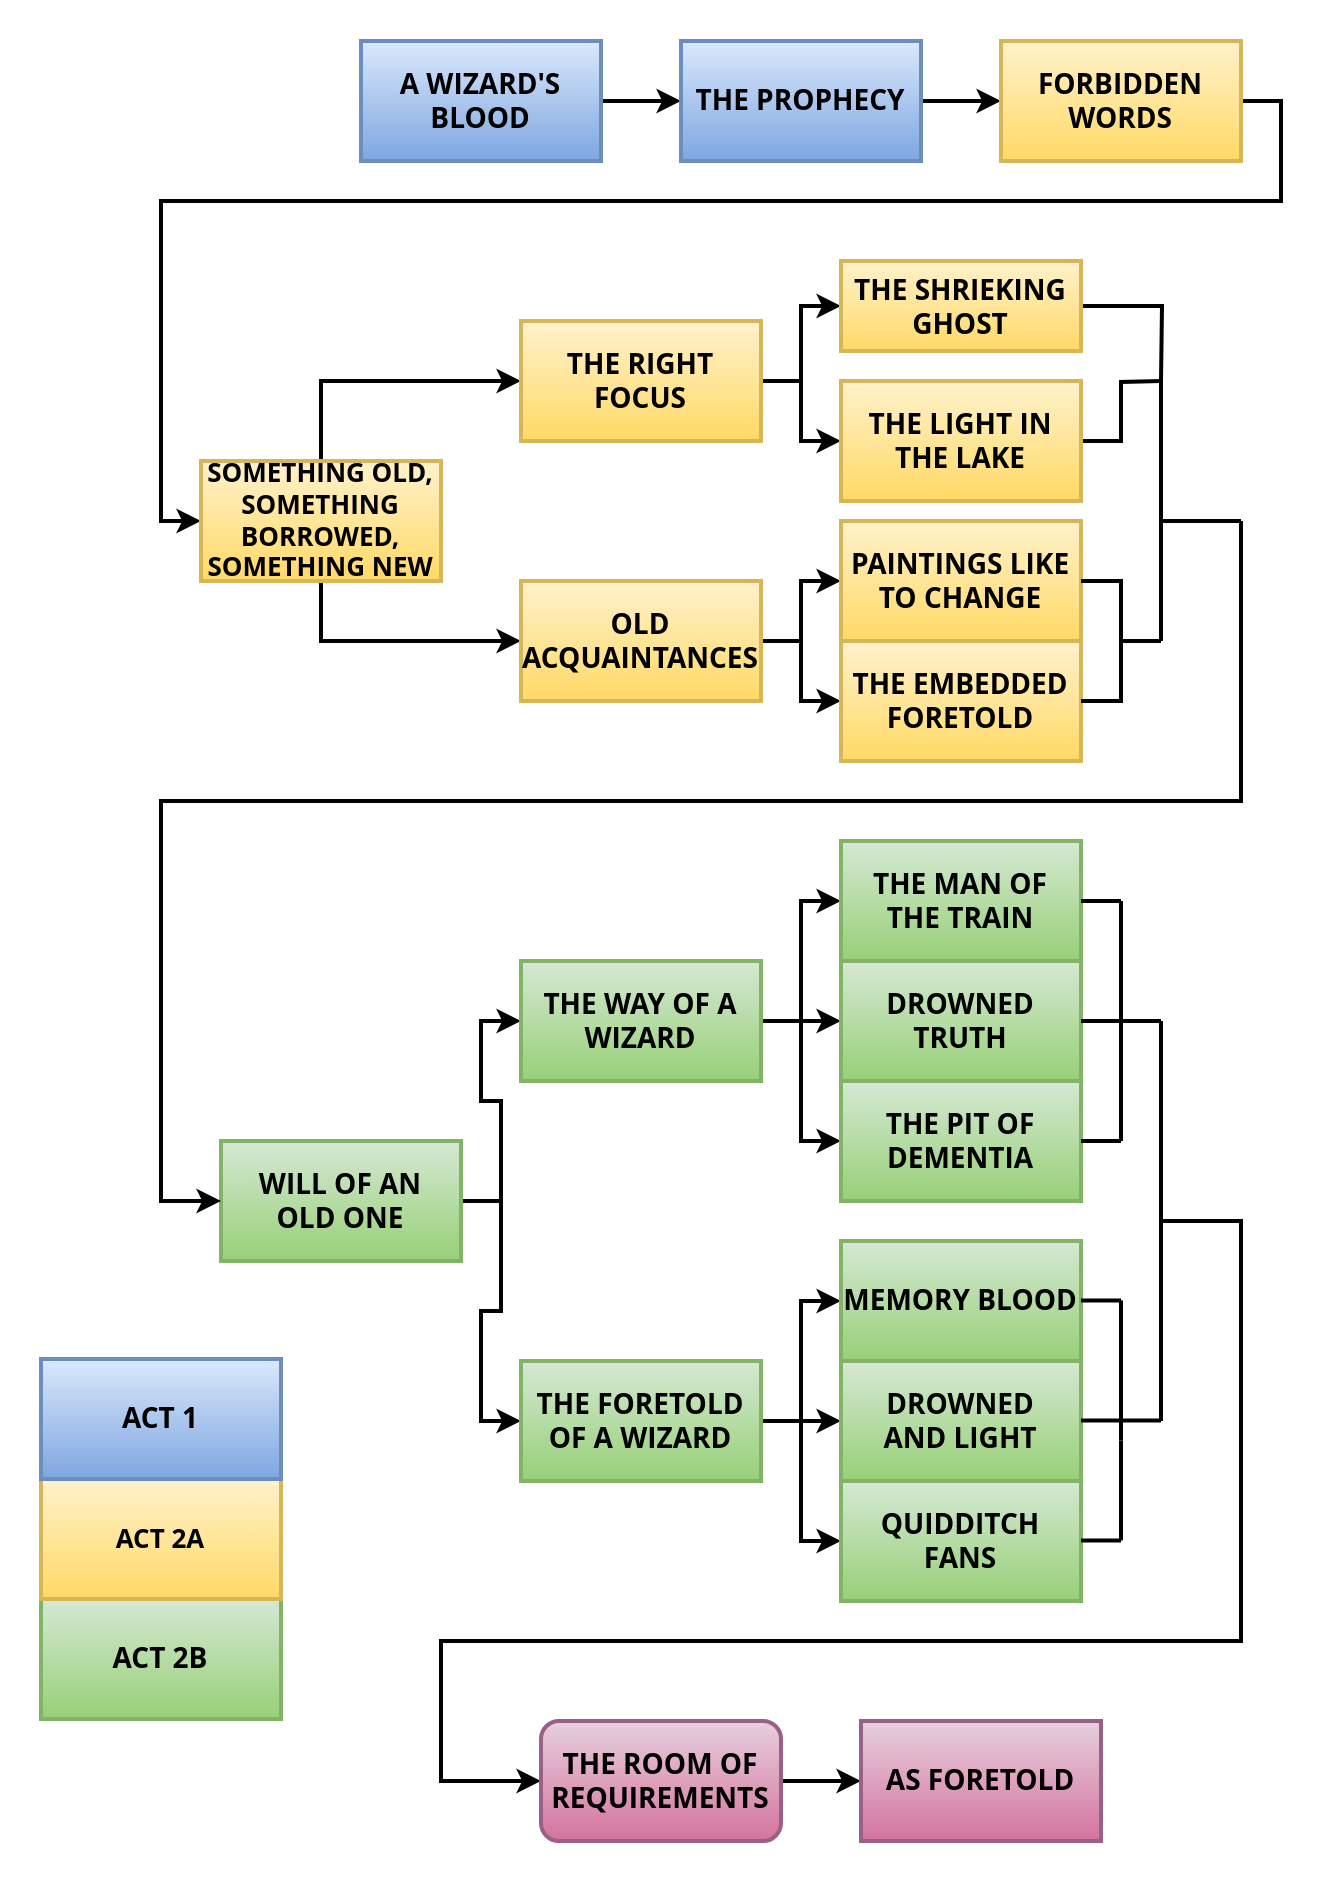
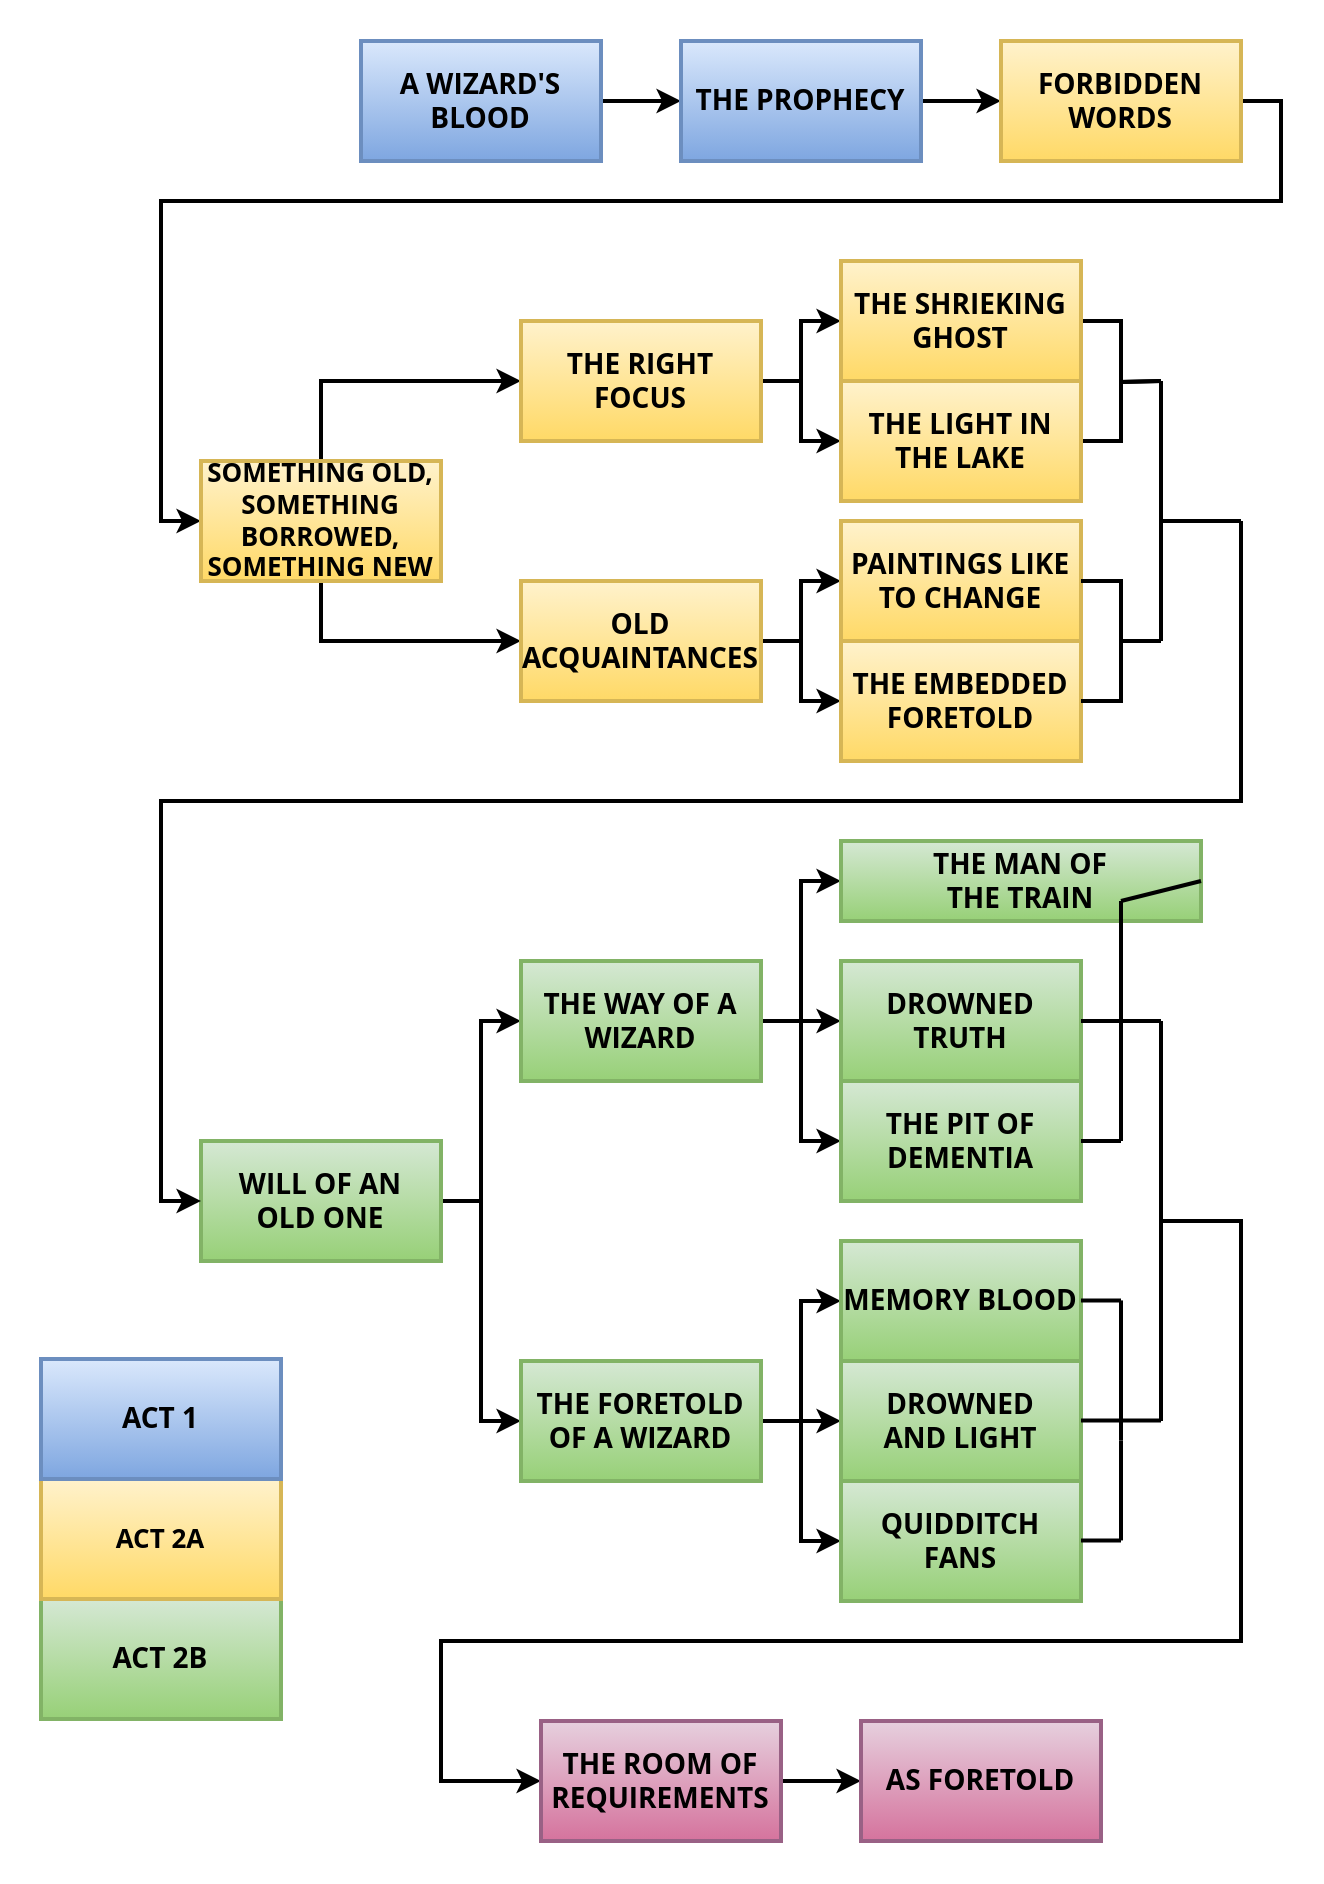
node "THE SHRIEKING GHOST": size 240x90 -> 240x120
node "THE MAN OF THE TRAIN": size 240x120 -> 360x80
node "WILL OF AN OLD ONE": moved (341, 1201) -> (321, 1201)
node "THE ROOM OF REQUIREMENTS": shape rounded rectangle -> rectangle
